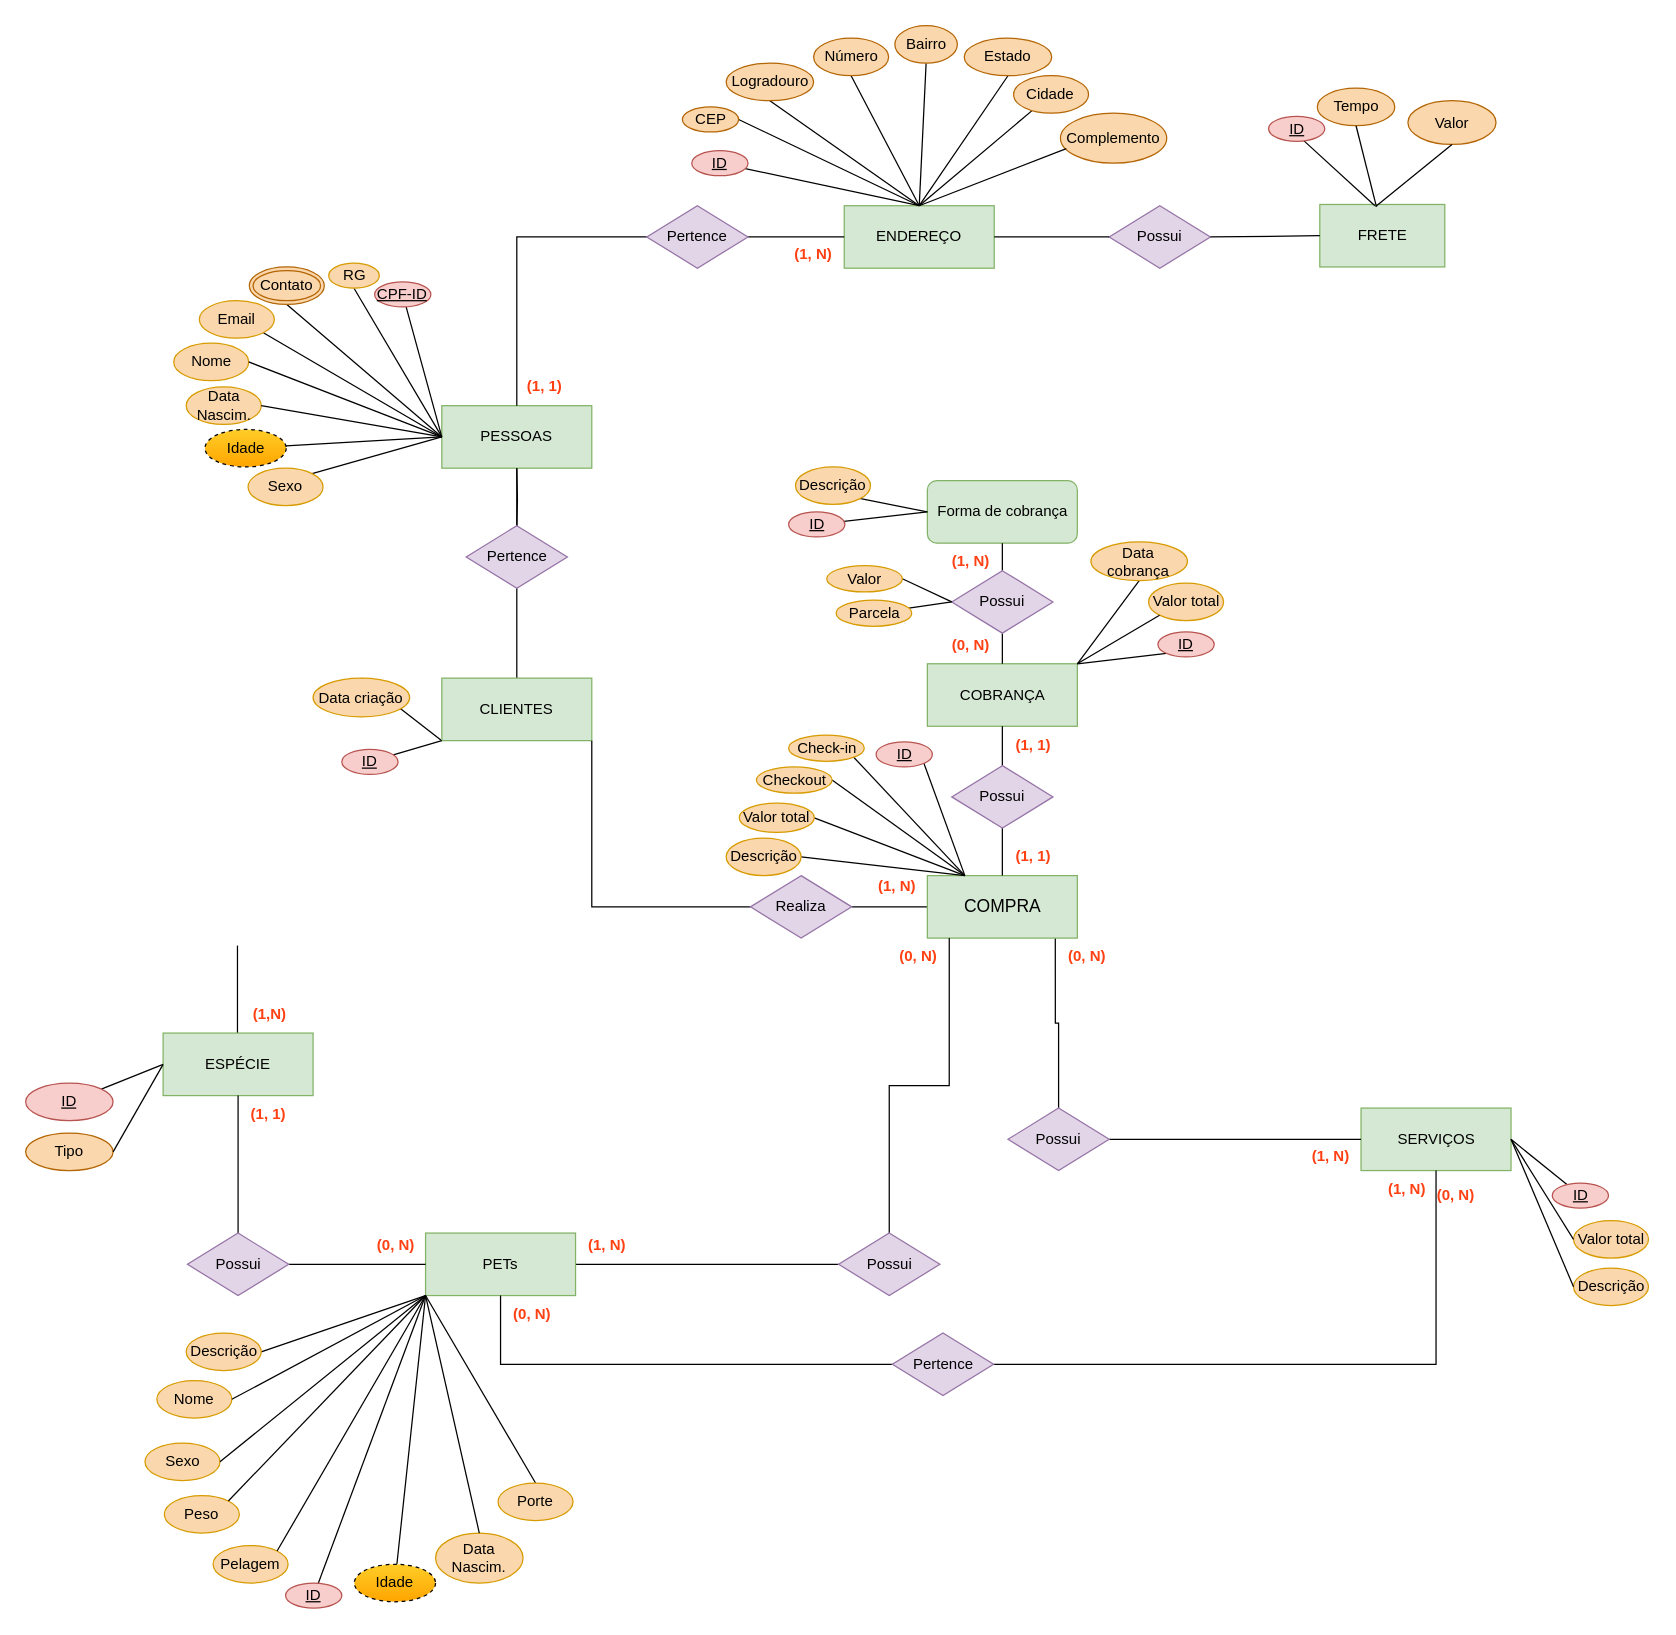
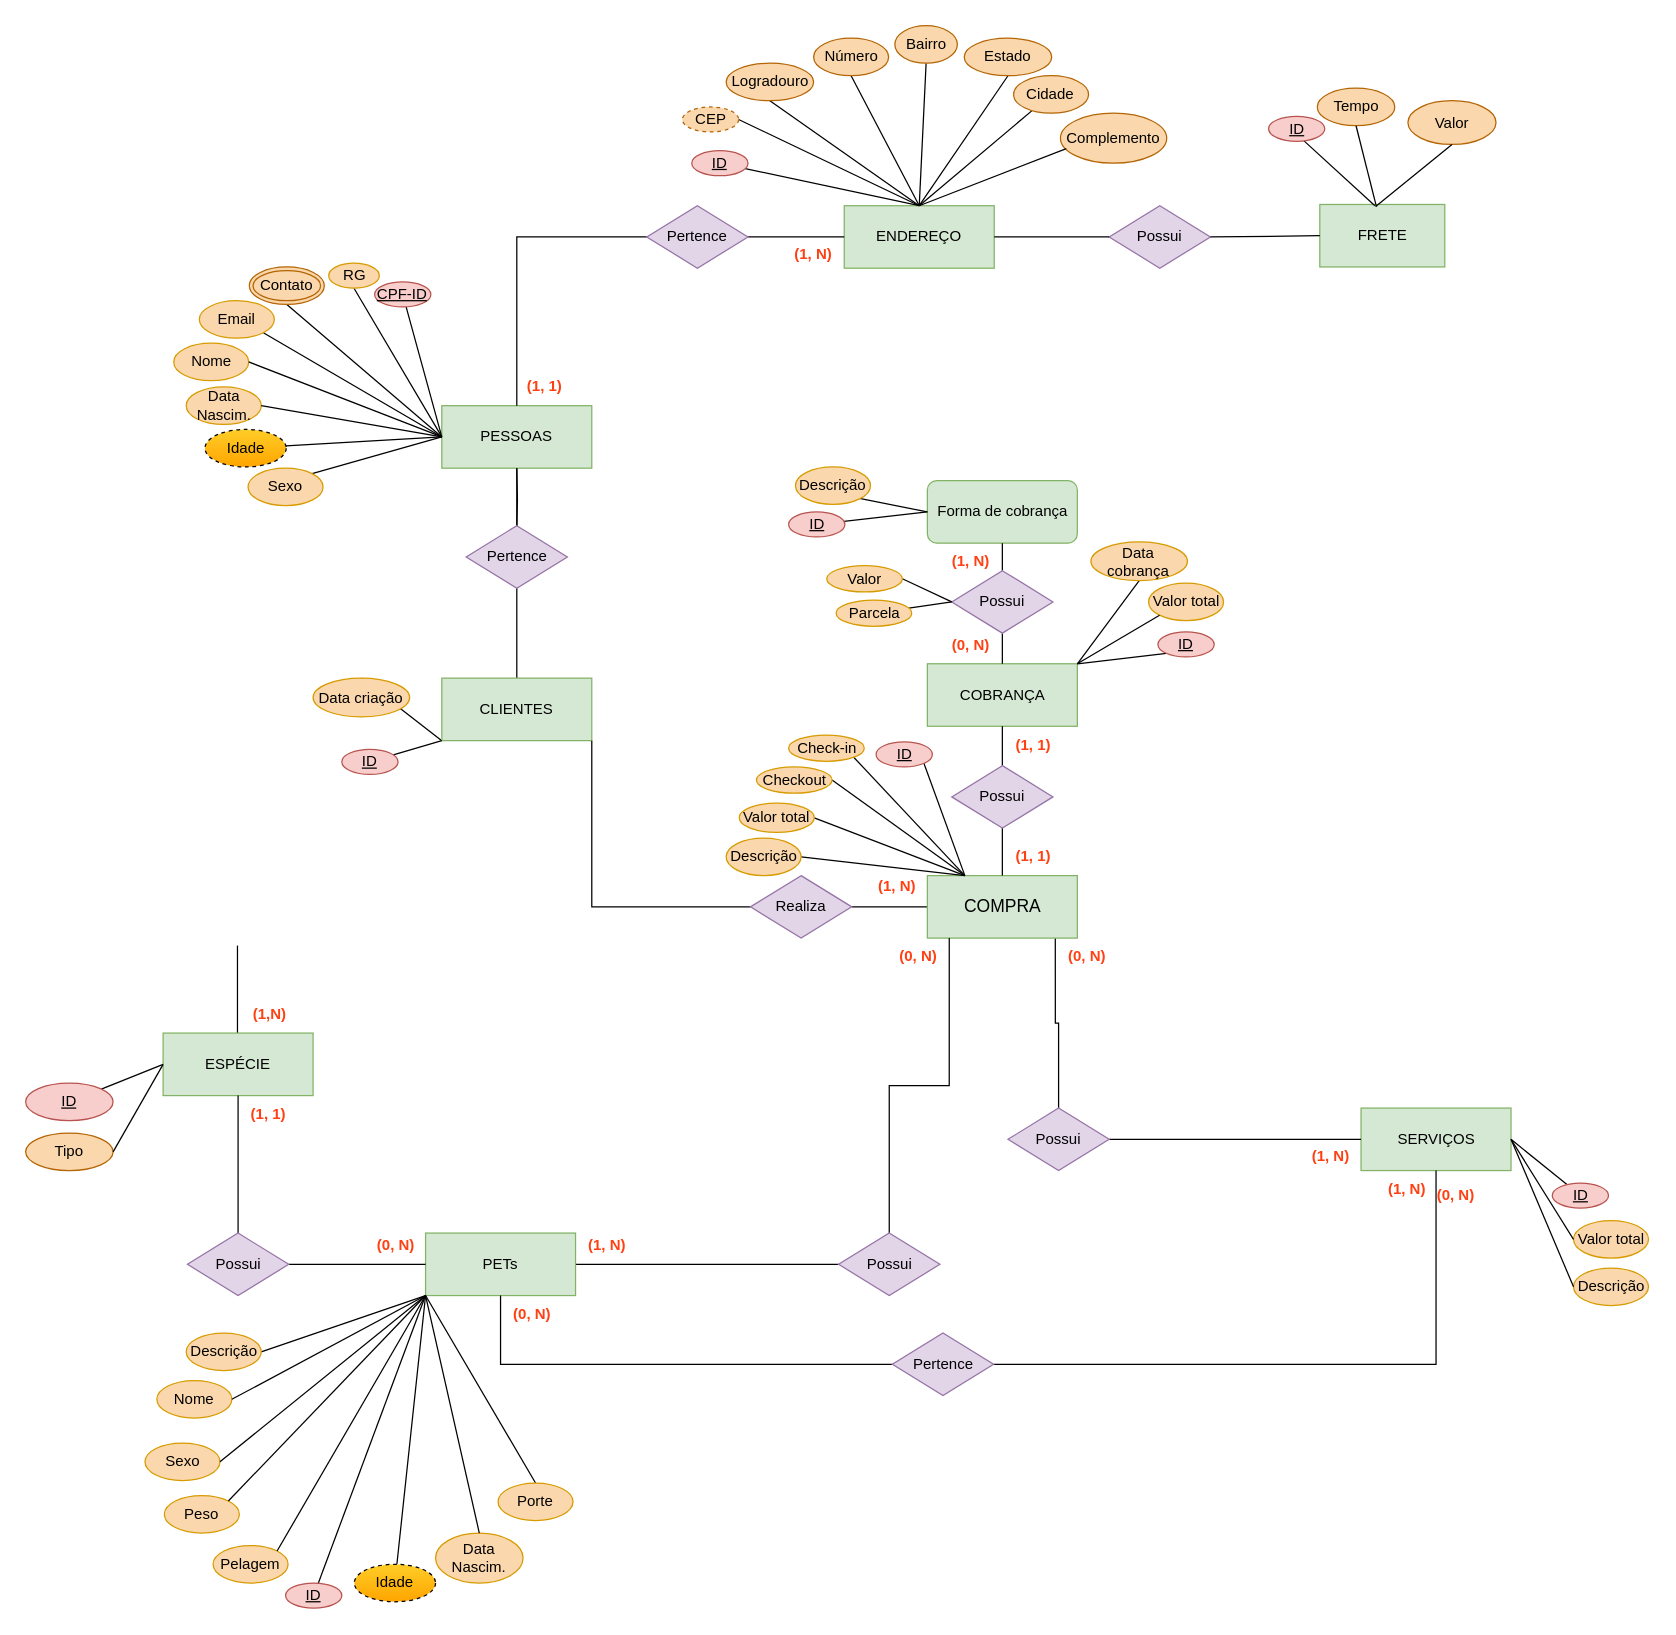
node "CEP": style solid -> dashed
